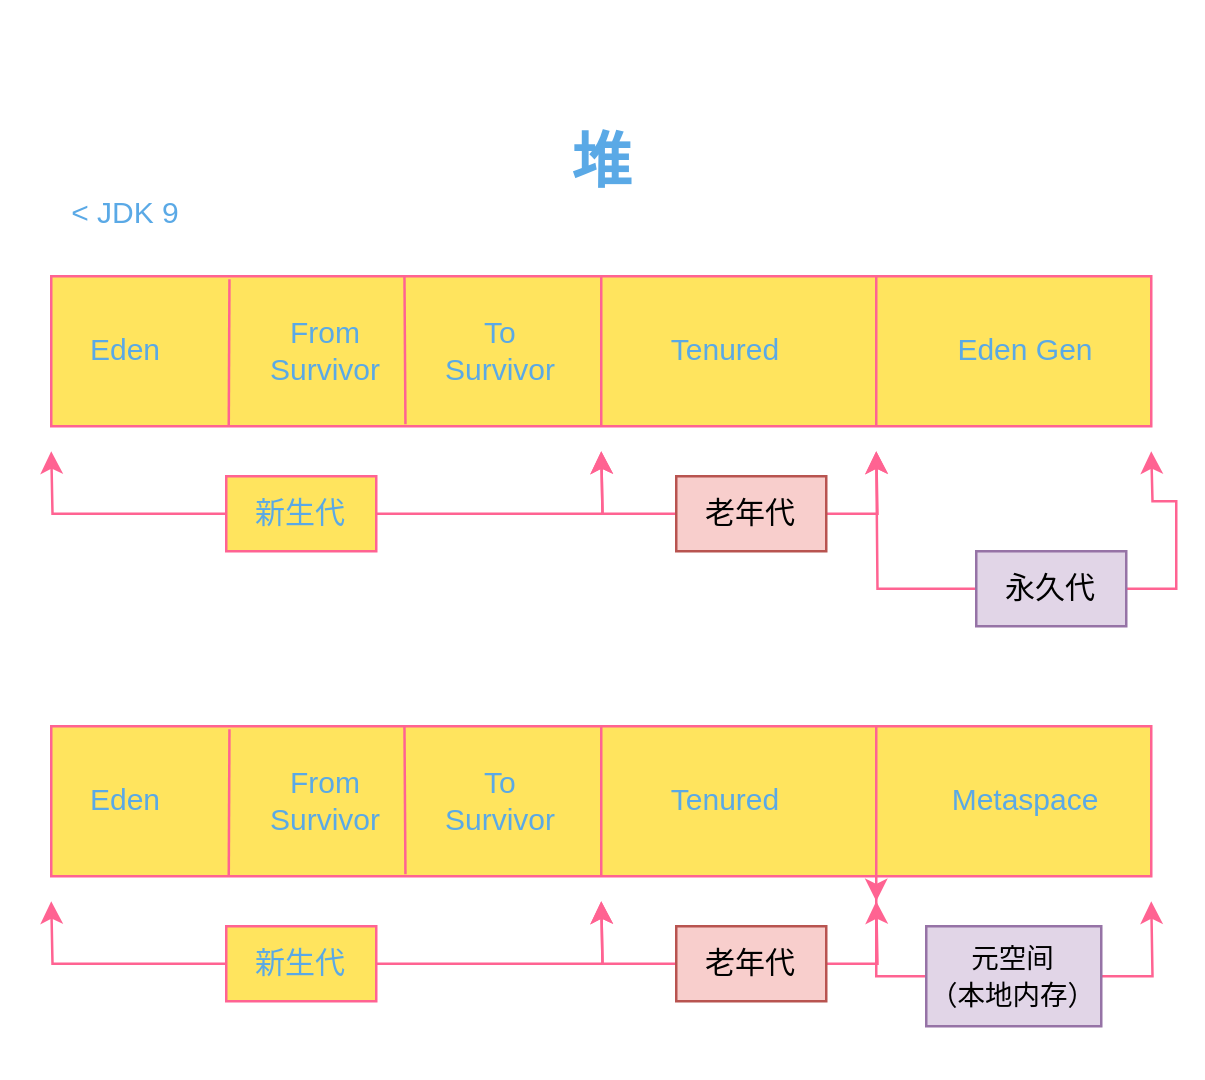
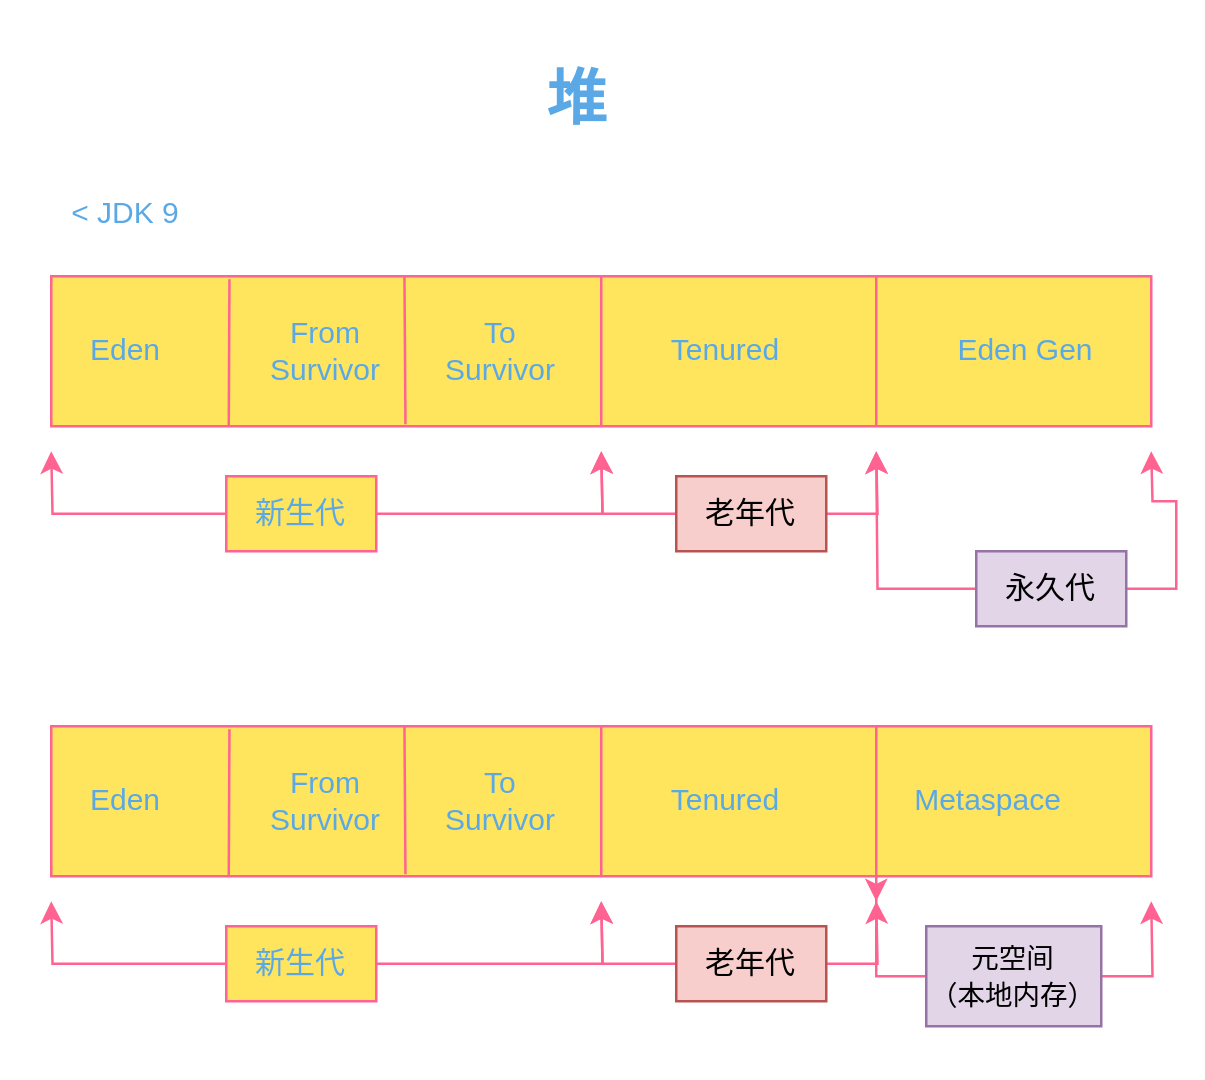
node "堆": moved (601, 164) -> (576, 101)
node "Metaspace": moved (1026, 801) -> (989, 801)
